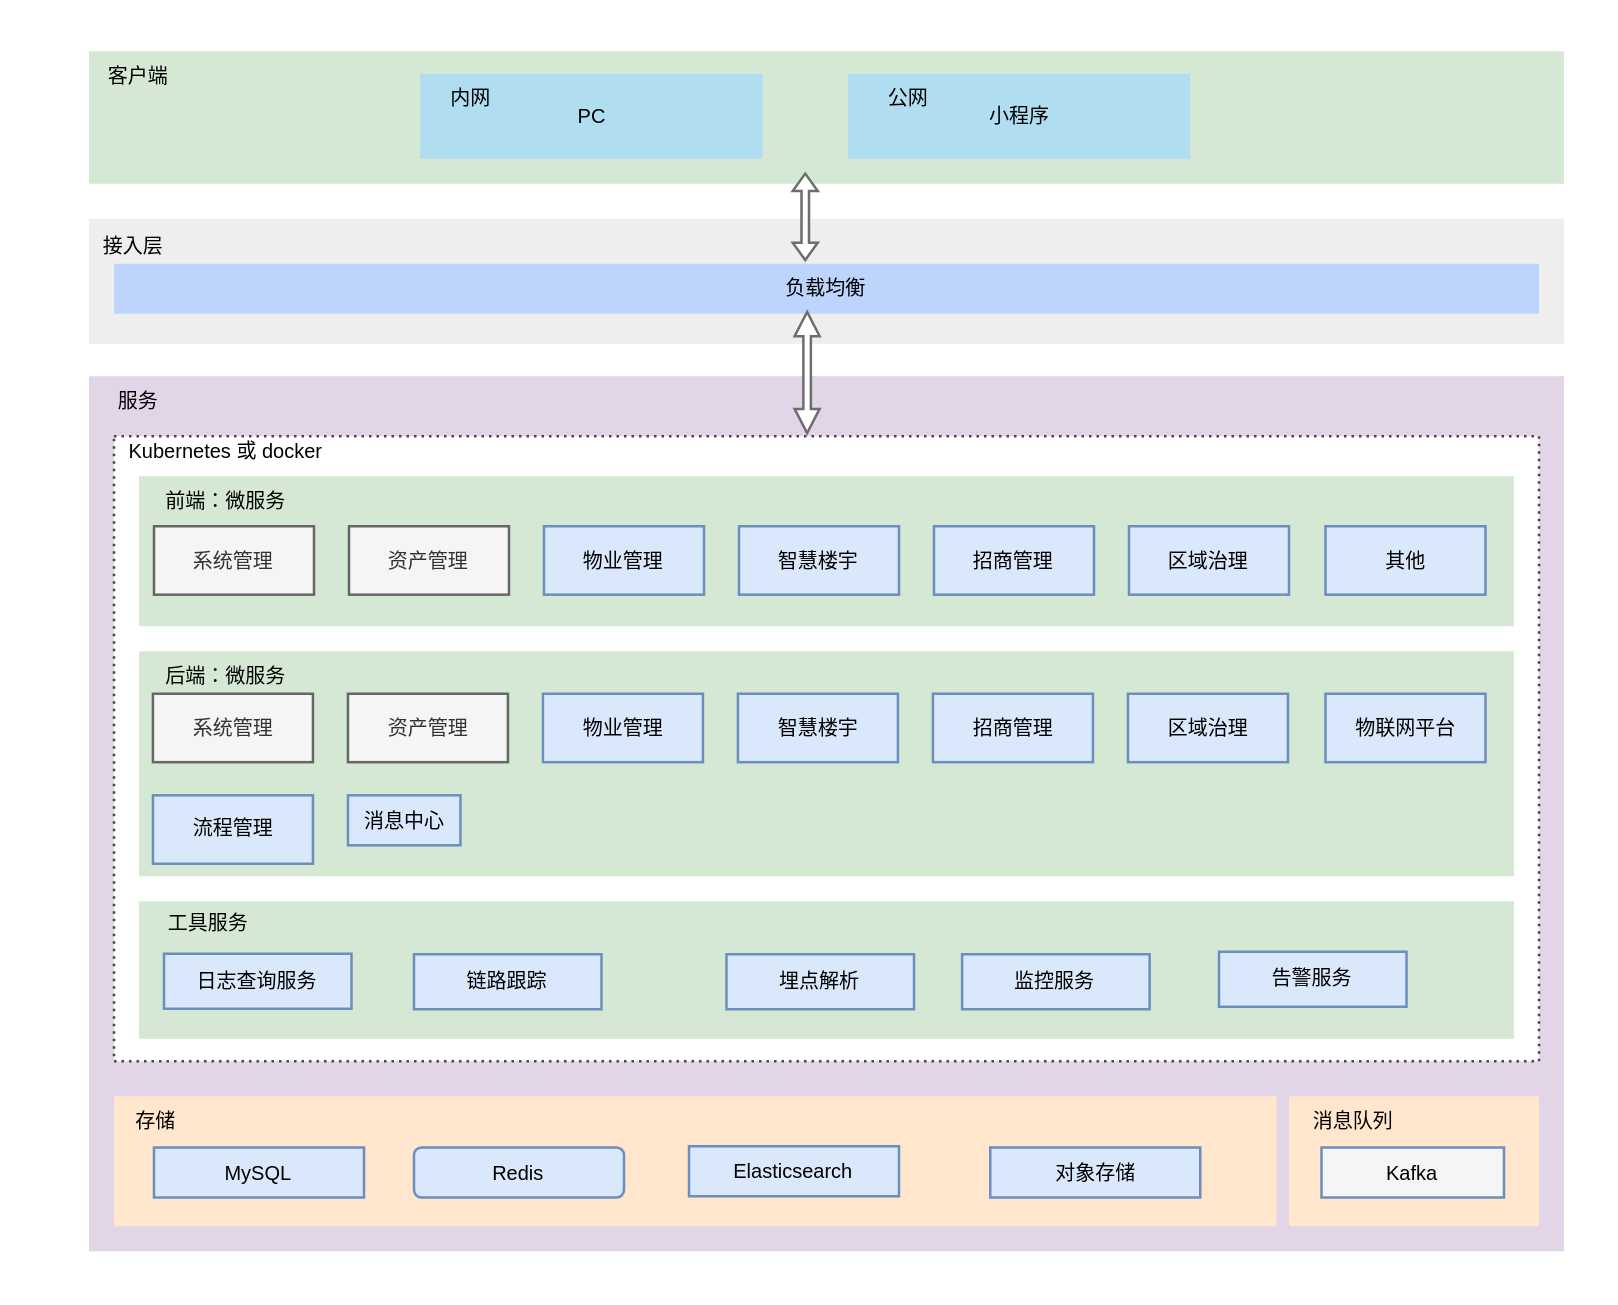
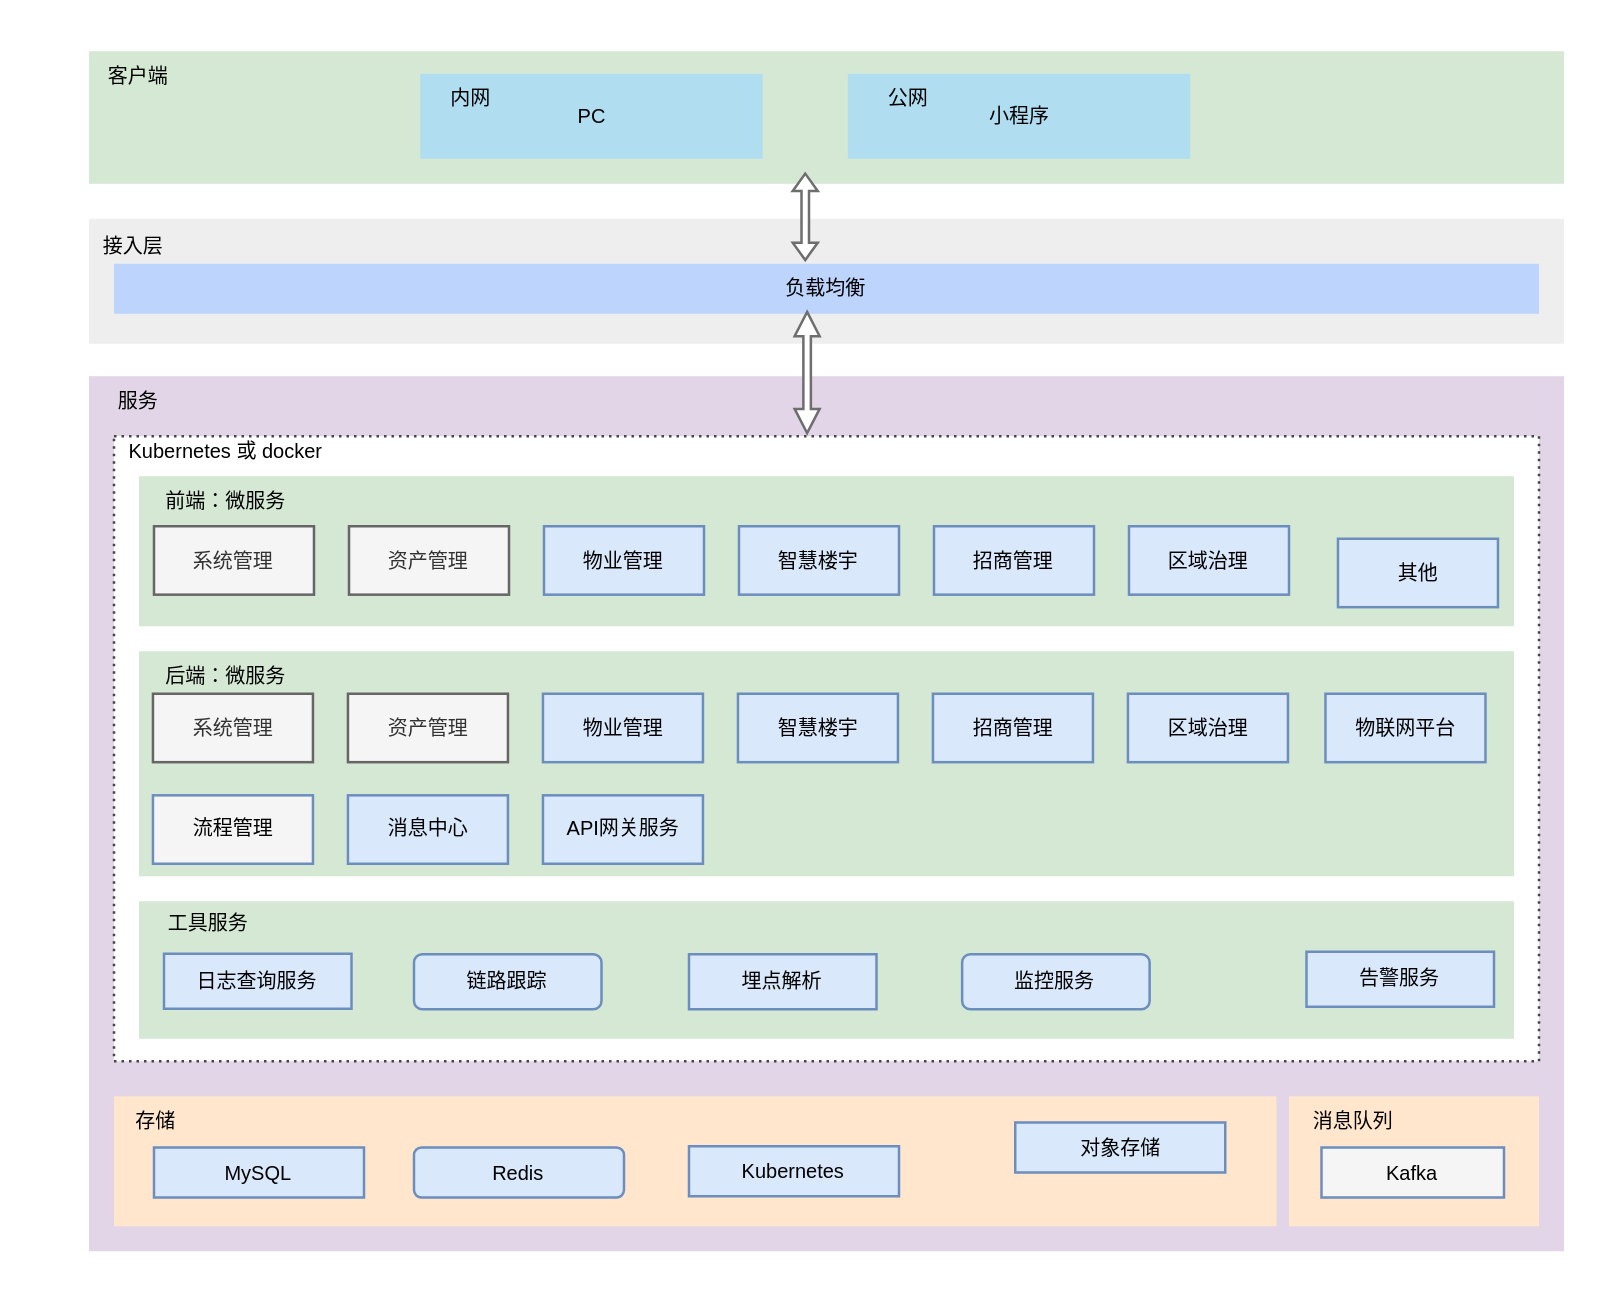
node "其他": moved (1405, 560) -> (1418, 573)
node "消息中心": size 113x50 -> 160x68
node "流程管理": fillcolor #dae8fc -> #f5f5f5
node "API网关服务": added
node "告警服务": moved (1313, 979) -> (1400, 979)
node "链路跟踪": shape rectangle -> rounded rectangle
node "埋点解析": moved (820, 982) -> (783, 982)
node "监控服务": shape rectangle -> rounded rectangle
node "Elasticsearch": label "Elasticsearch" -> "Kubernetes"
node "对象存储": moved (1095, 1173) -> (1120, 1148)
